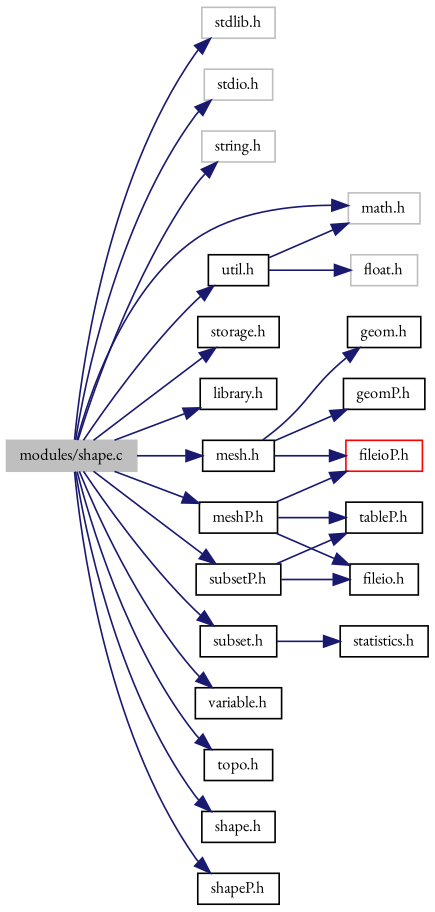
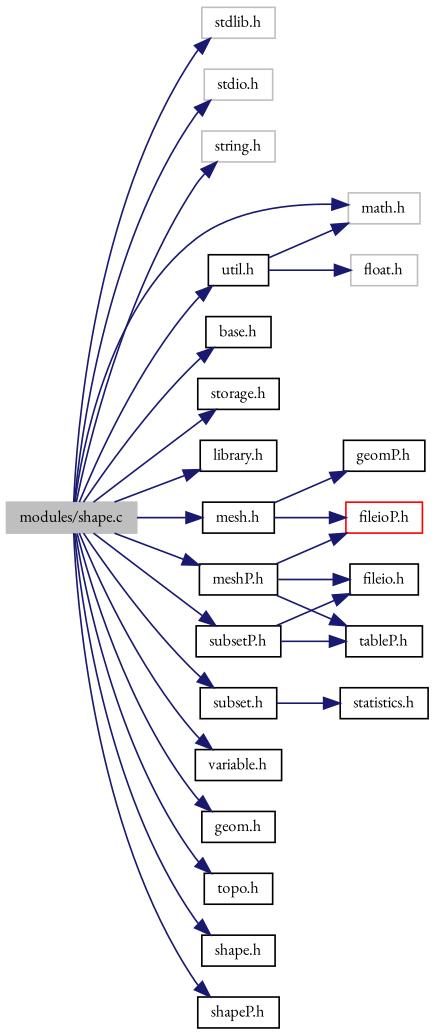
node "base.h": added
edge "mesh.h" -> "geom.h": now "modules/shape.c" -> "geom.h"
